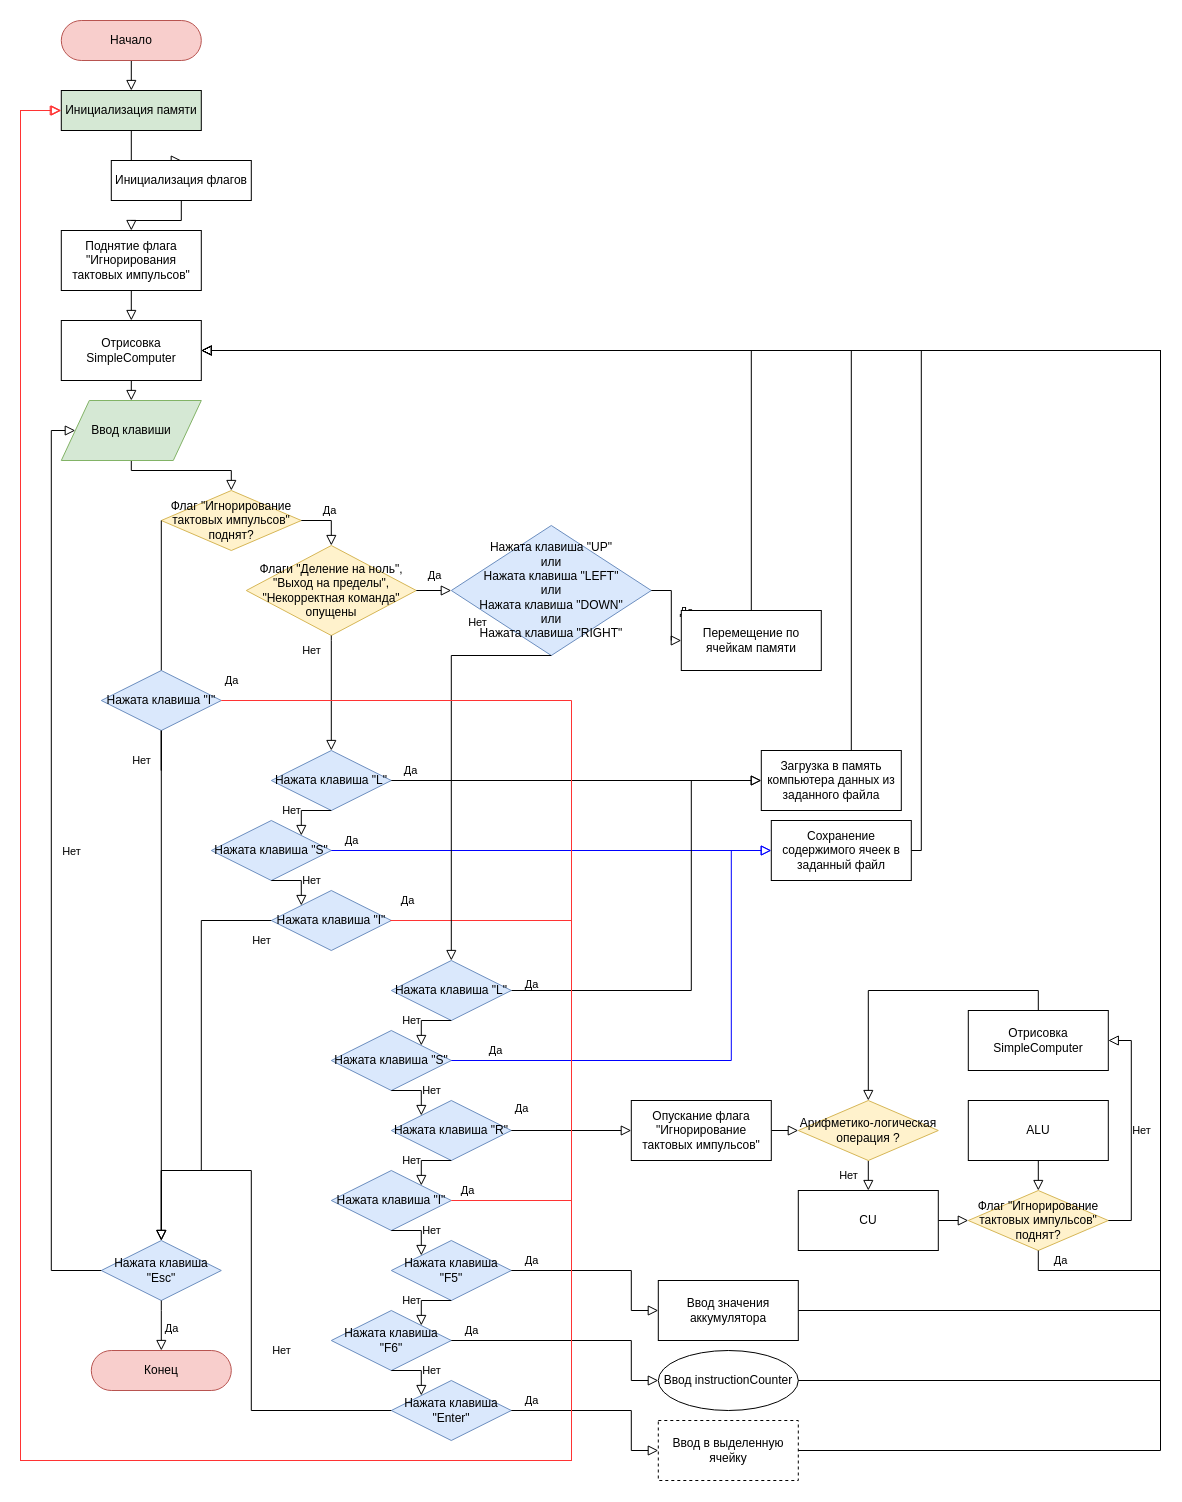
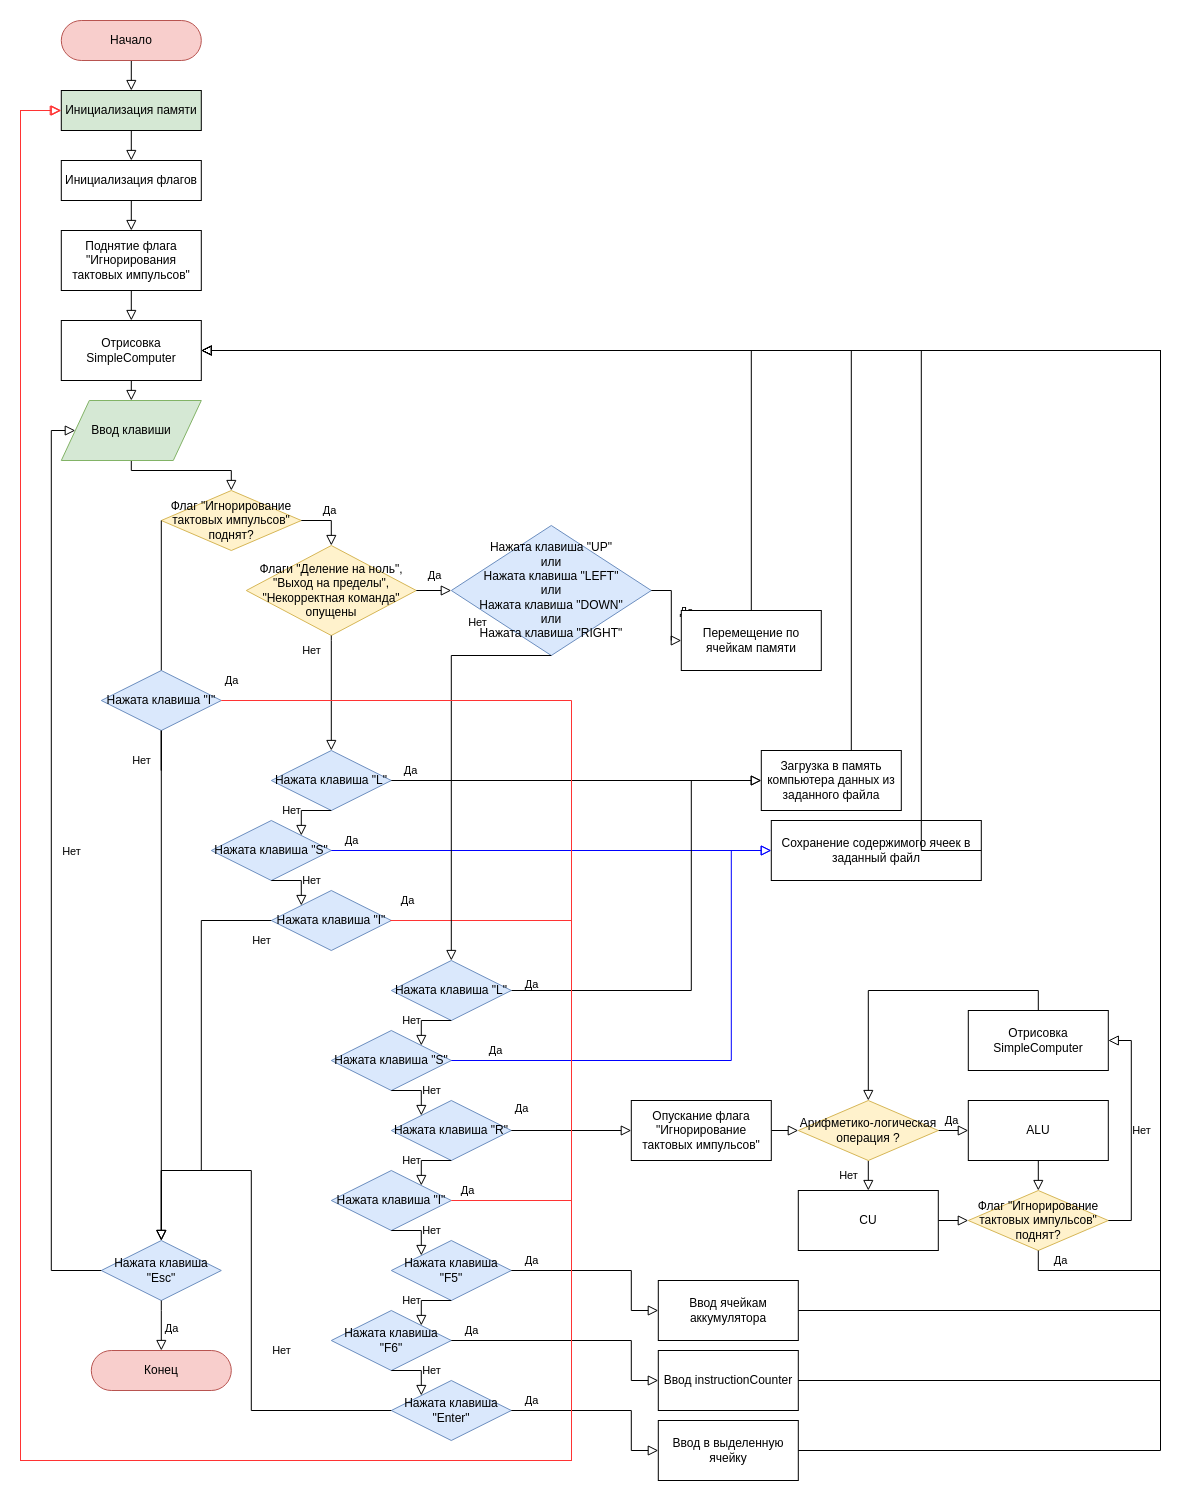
node "Инициализация флагов": moved (181, 181) -> (131, 181)
node "Сохранение содержимого ячеек в заданный файл": size 140x60 -> 210x60
edge "Арифметико-логическая операция ?" -> "ALU": added, label "Да"
node "Ввод значения аккумулятора": label "Ввод значения аккумулятора" -> "Ввод ячейкам аккумулятора"
node "Ввод instructionCounter": shape ellipse -> rectangle
node "Ввод в выделенную ячейку": style dashed -> solid
